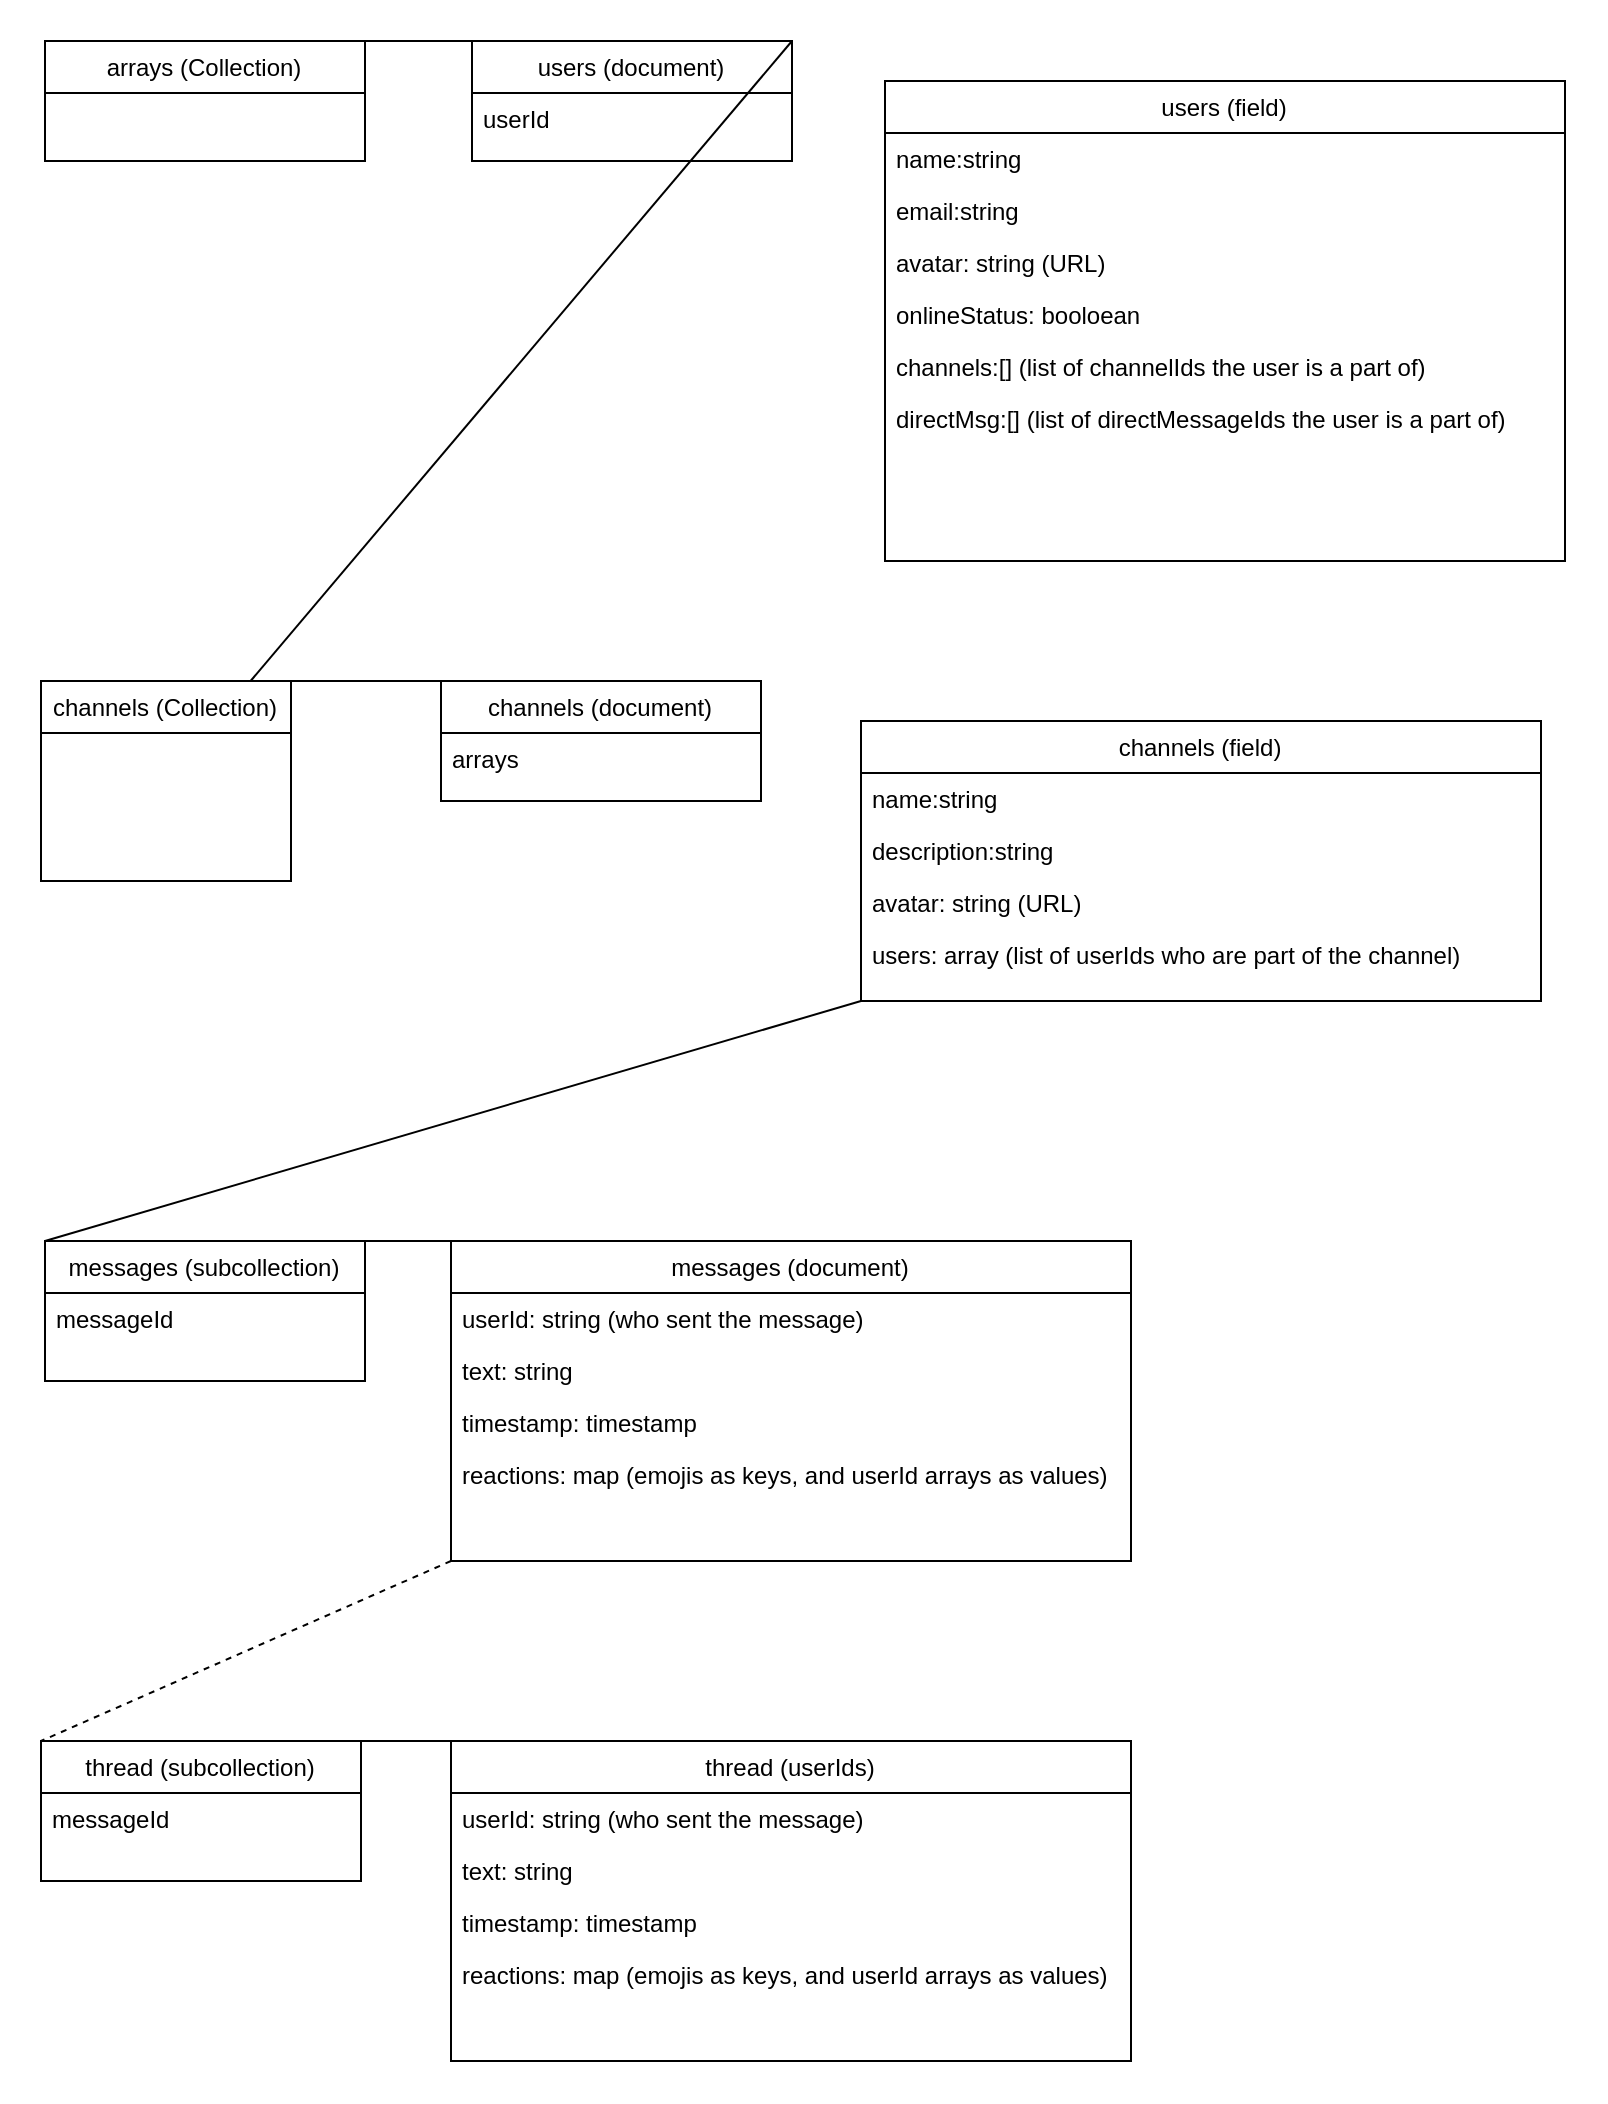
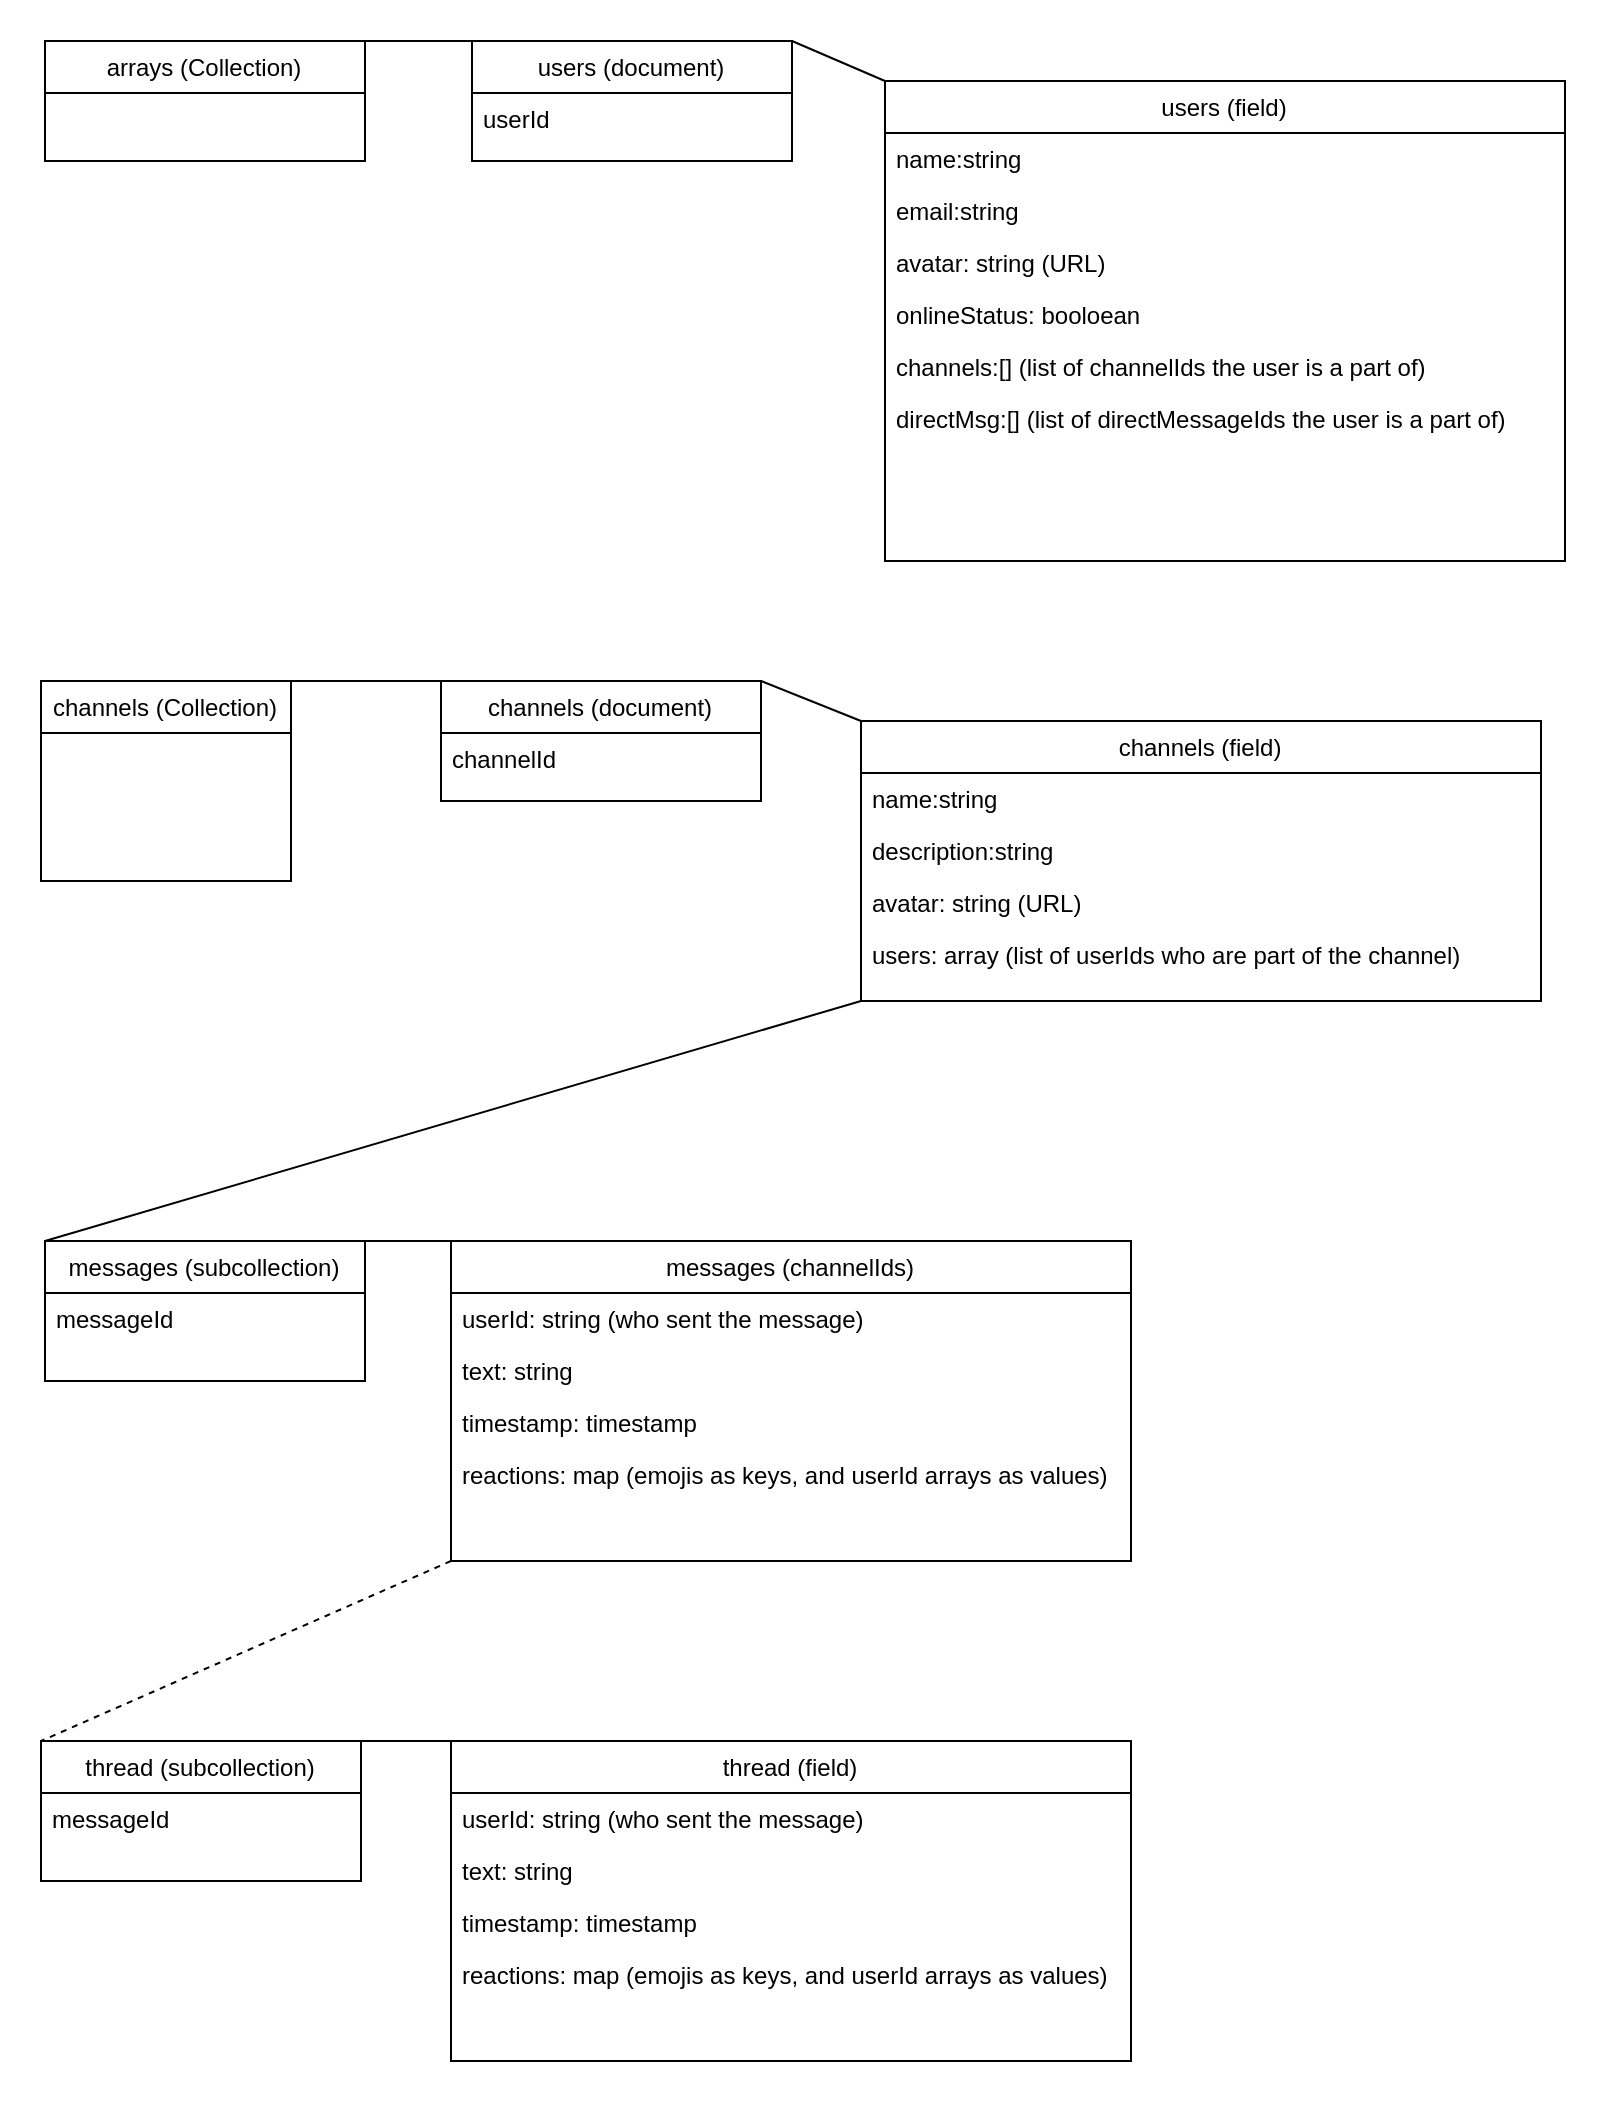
edge "users (document)" -- "channels (Collection)": now "users (document)" -- "users (field)"
edge "channels (document)" -- "channels (field)": added
node "arrays": label "arrays" -> "channelId"
node "messages (document)": label "messages (document)" -> "messages (channelIds)"
node "thread (userIds)": label "thread (userIds)" -> "thread (field)"
